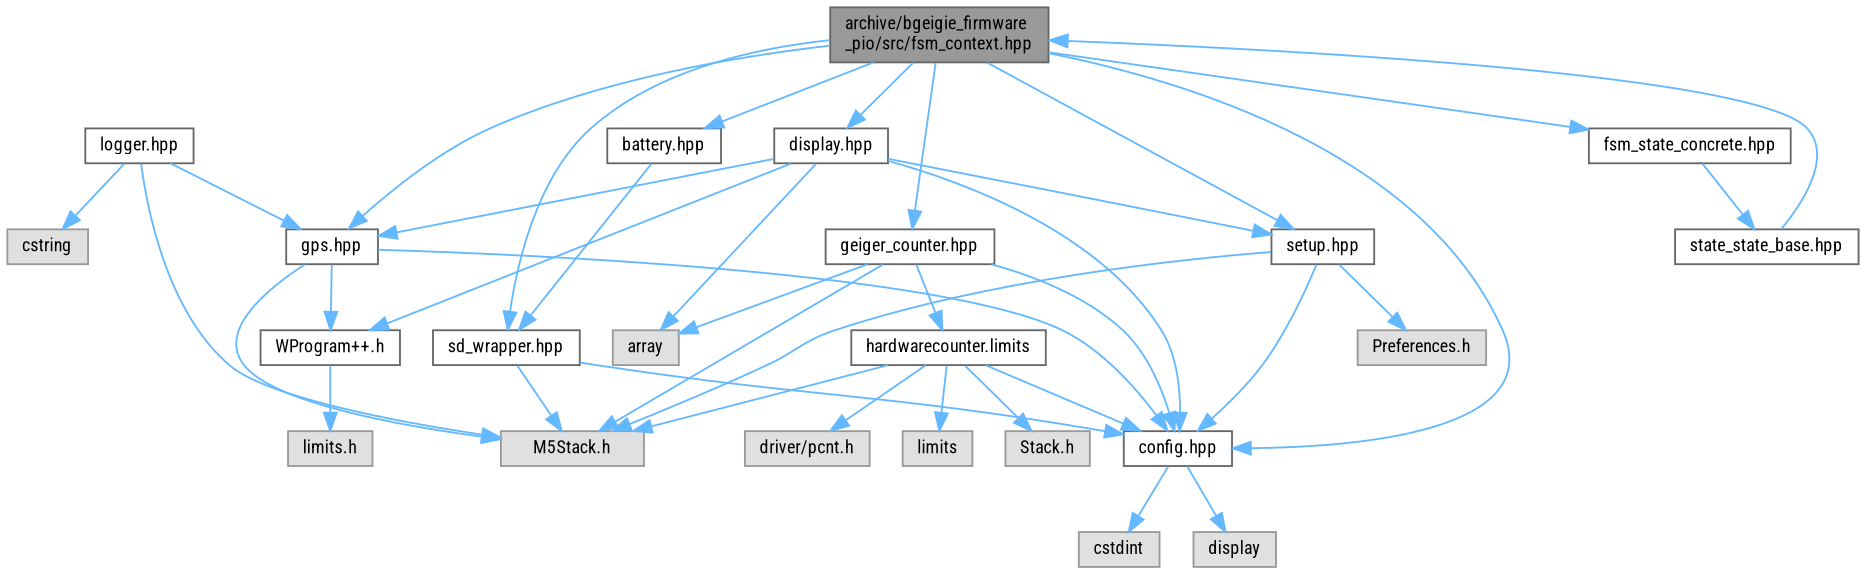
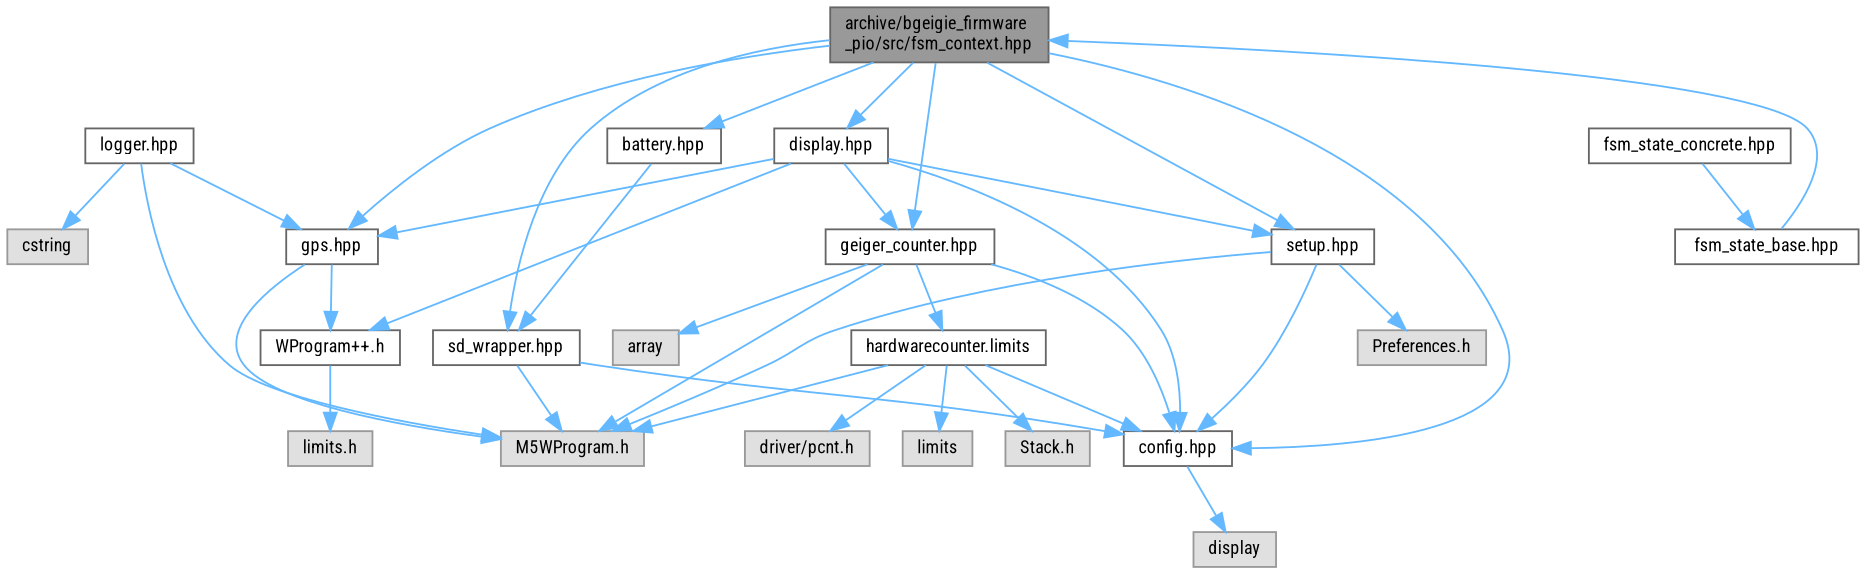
edge "archive/bgeigie_firmware _pio/src/fsm_context.hpp" -> "fsm_state_concrete.hpp": removed
edge "display.hpp" -> "array": now "display.hpp" -> "geiger_counter.hpp"
node "state_state_base.hpp": label "state_state_base.hpp" -> "fsm_state_base.hpp"
edge "gps.hpp" -> "config.hpp": removed
node "M5Stack.h": label "M5Stack.h" -> "M5WProgram.h"
node "cstdint": removed
